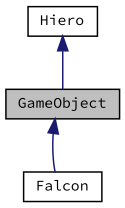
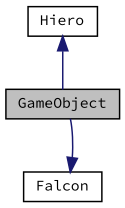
edge "Falcon" -> "GameObject": reversed
